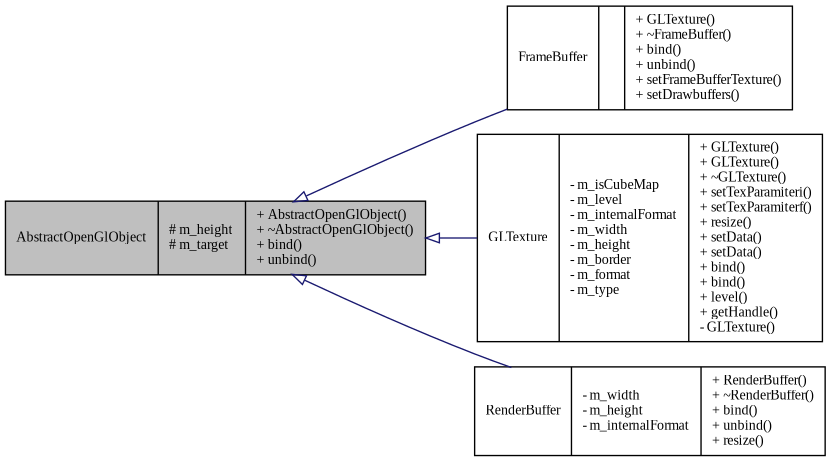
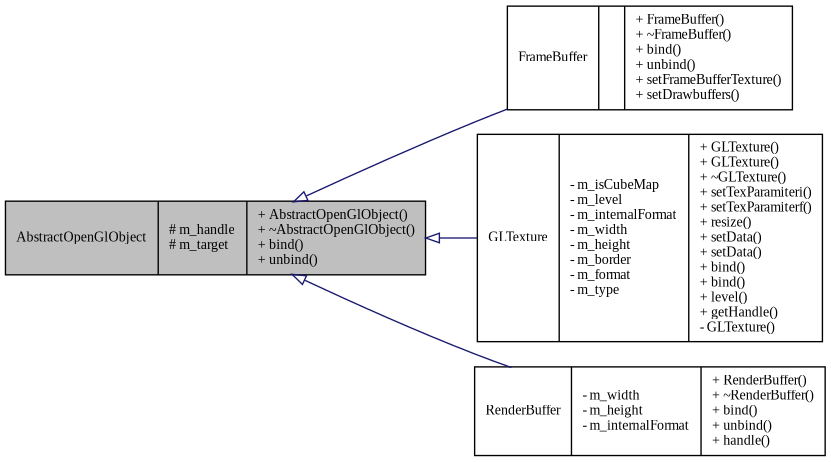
node "FrameBuffer": text "+ GLTexture()" -> "+ FrameBuffer()"
node "AbstractOpenGlObject": text "# m_height" -> "# m_handle"
node "RenderBuffer": text "+ resize()" -> "+ handle()"
